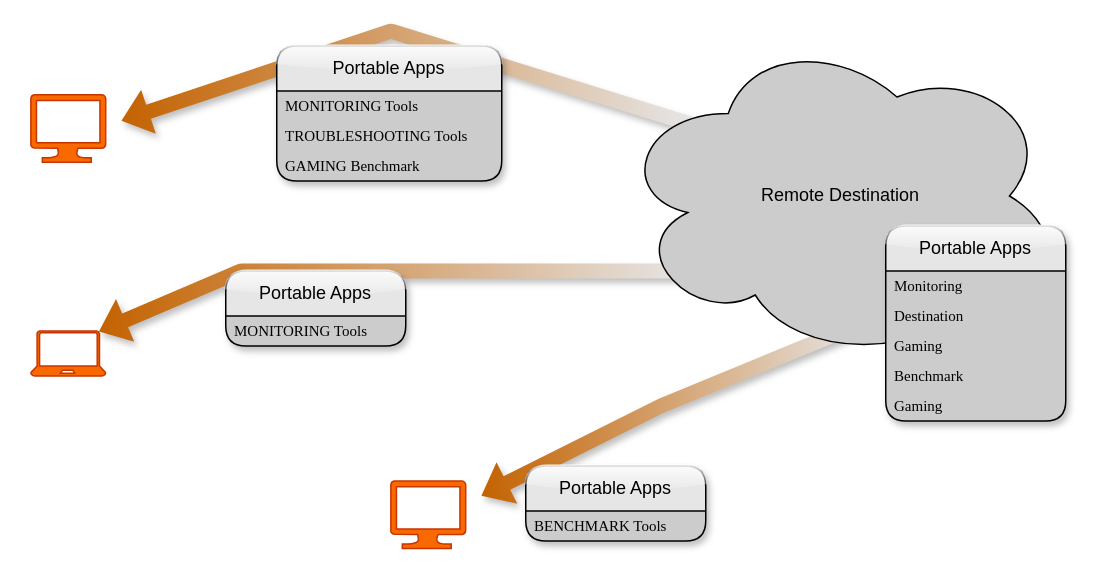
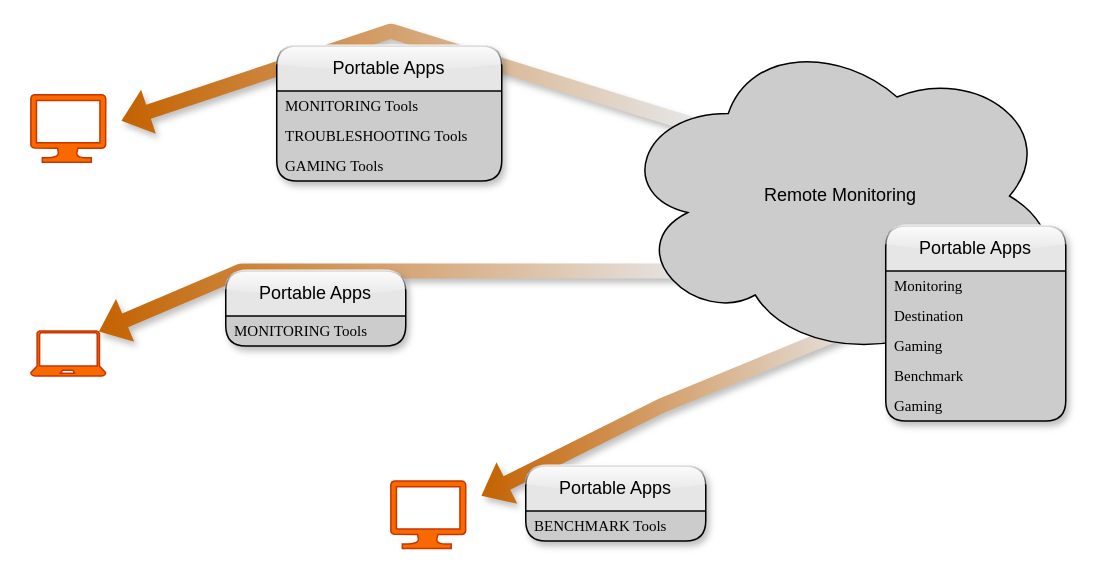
node "GAMING Benchmark": label "GAMING Benchmark" -> "GAMING Tools"
node "Remote Destination": label "Remote Destination" -> "Remote Monitoring"
